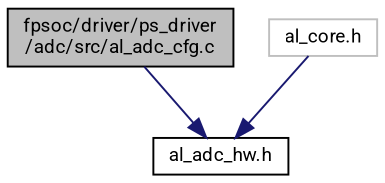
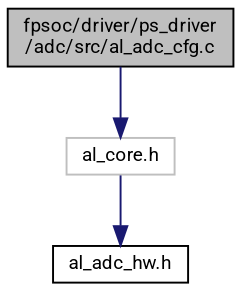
edge "fpsoc/driver/ps_driver /adc/src/al_adc_cfg.c" -> "al_adc_hw.h": now "fpsoc/driver/ps_driver /adc/src/al_adc_cfg.c" -> "al_core.h"
